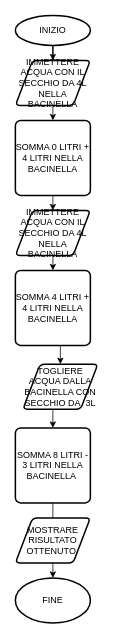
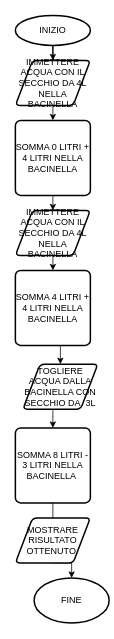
node "FINE": moved (53, 600) -> (72, 600)
